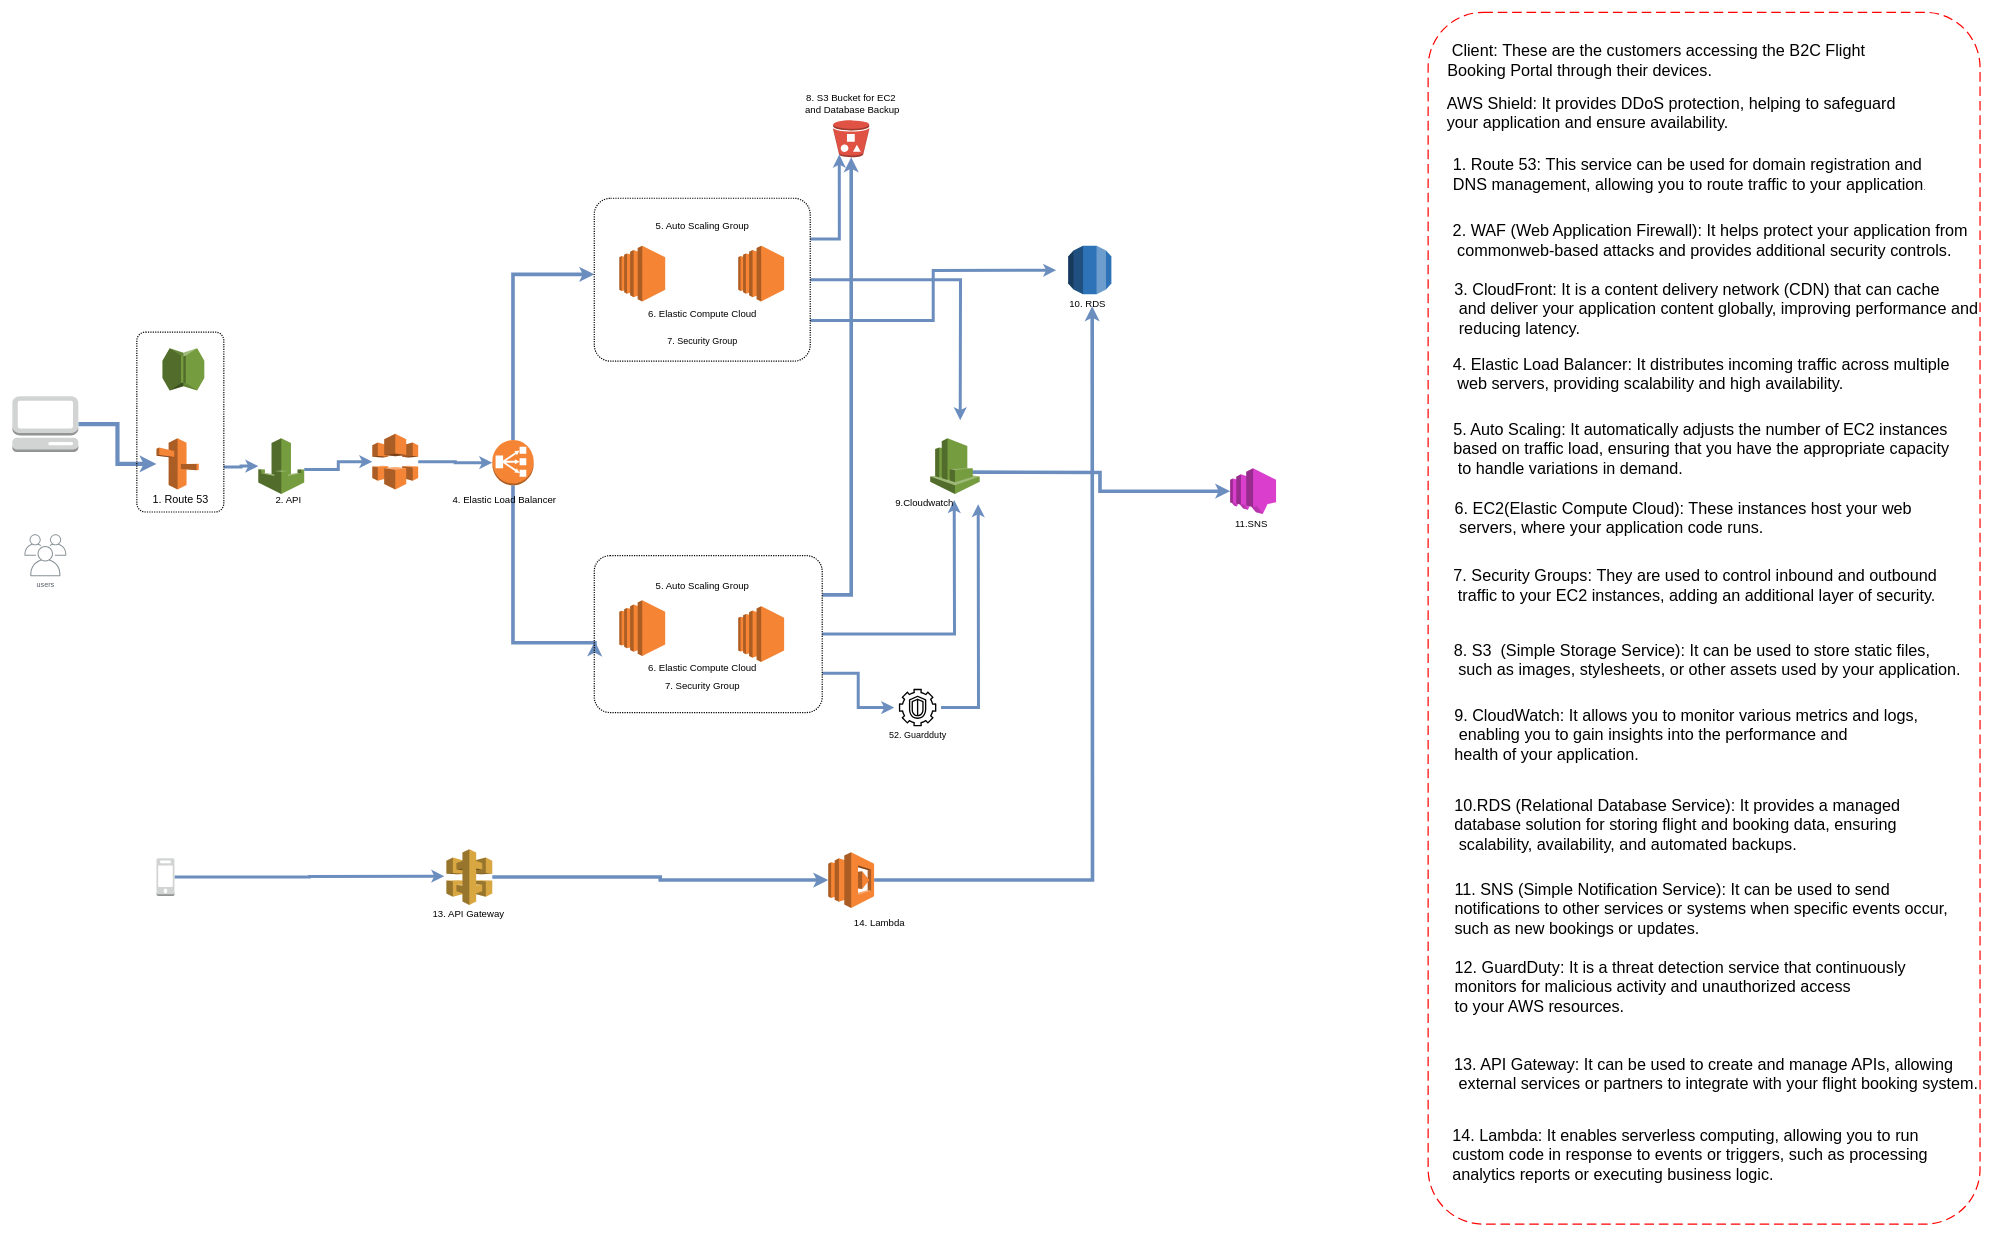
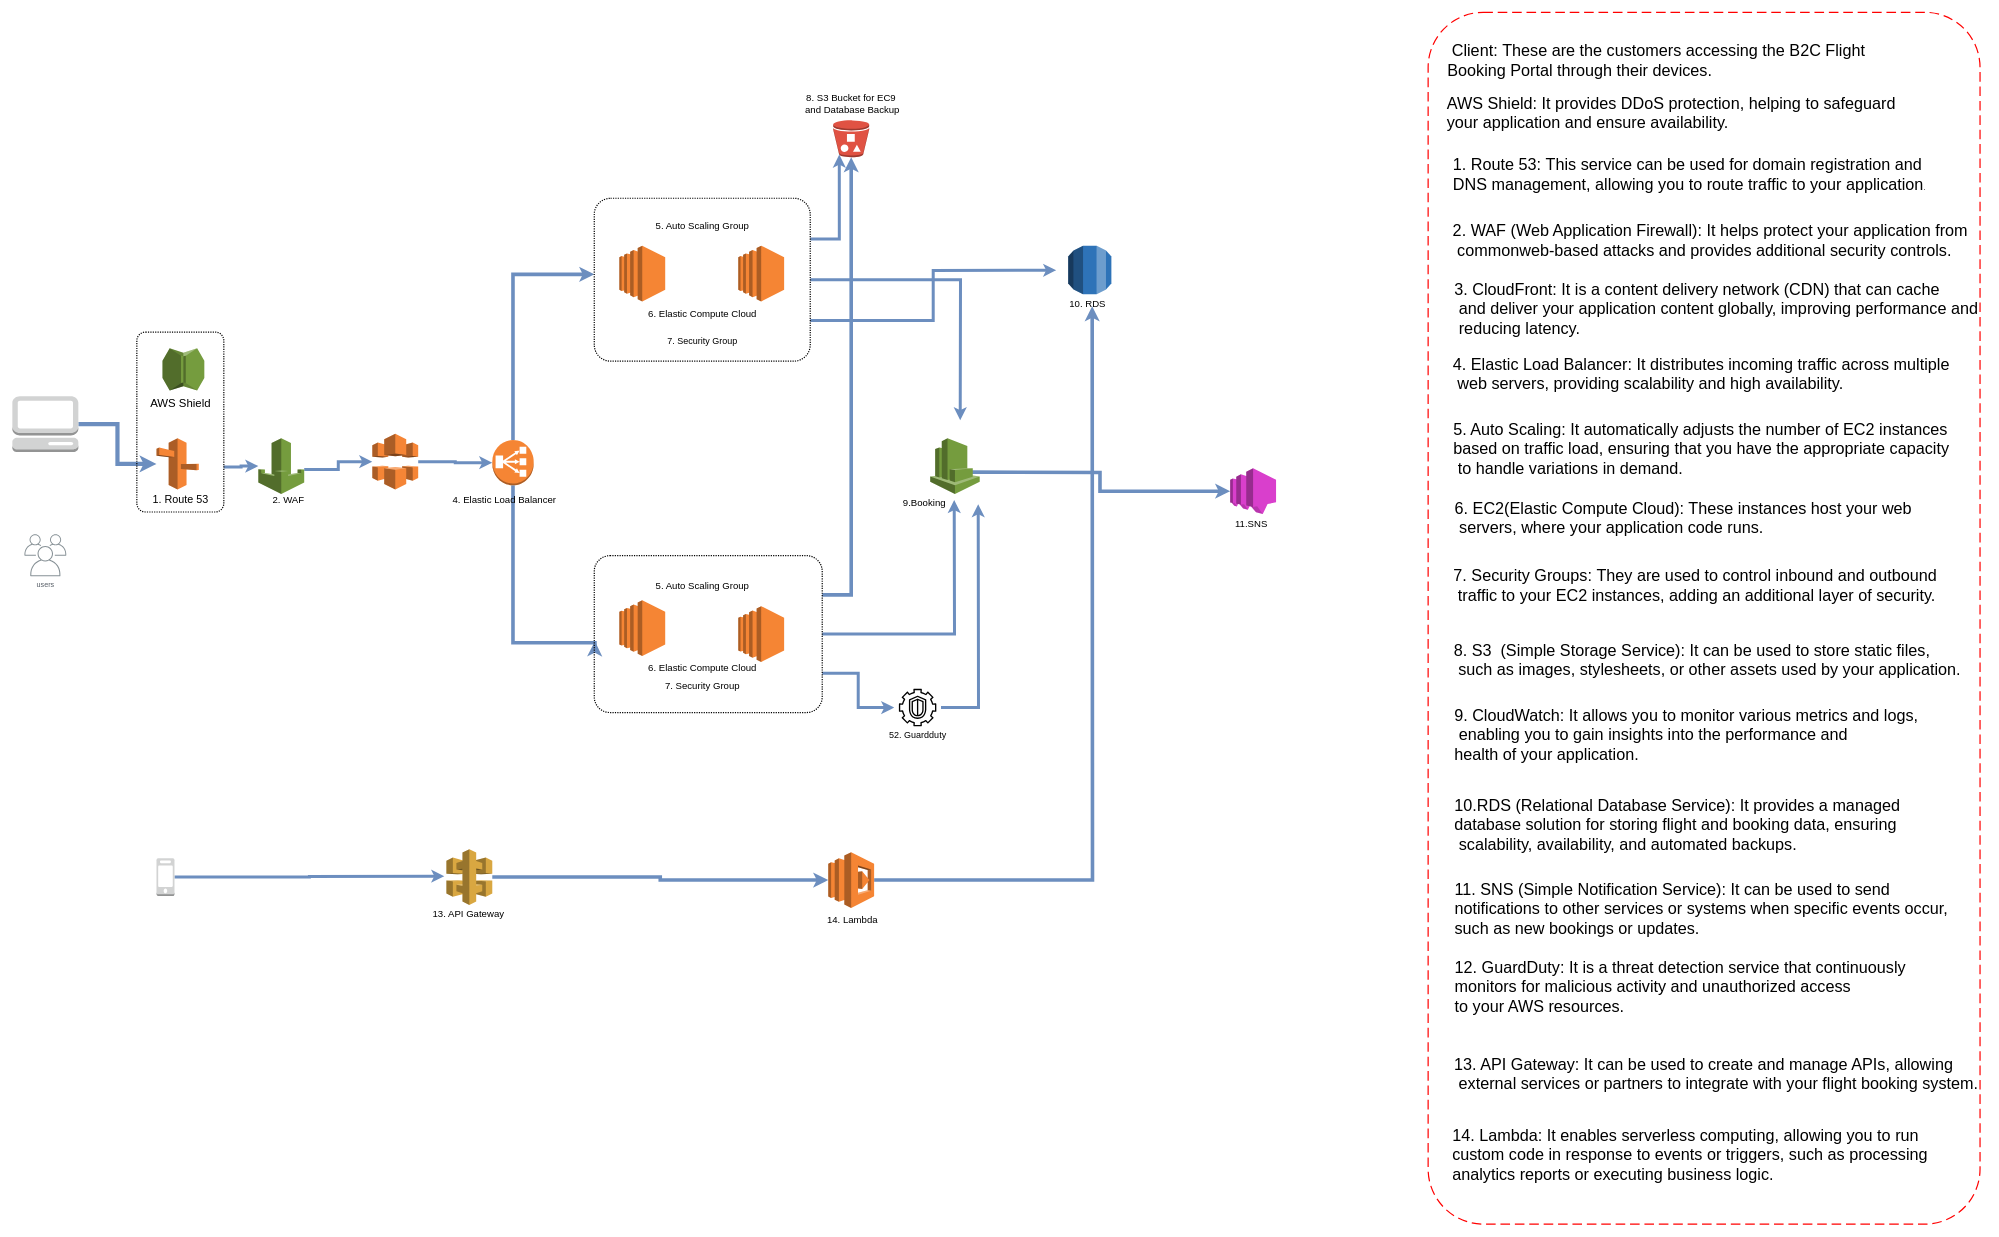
node "8. S3 Bucket for EC2 and Database Backup": label "8. S3 Bucket for EC2 and Database Backup" -> "8. S3 Bucket for EC9 and Database Backup"
node "AWS Shield": added
node "2. API": label "2. API" -> "2. WAF"
node "9.Cloudwatch": label "9.Cloudwatch" -> "9.Booking"
node "14. Lambda": moved (879, 923) -> (852, 920)
